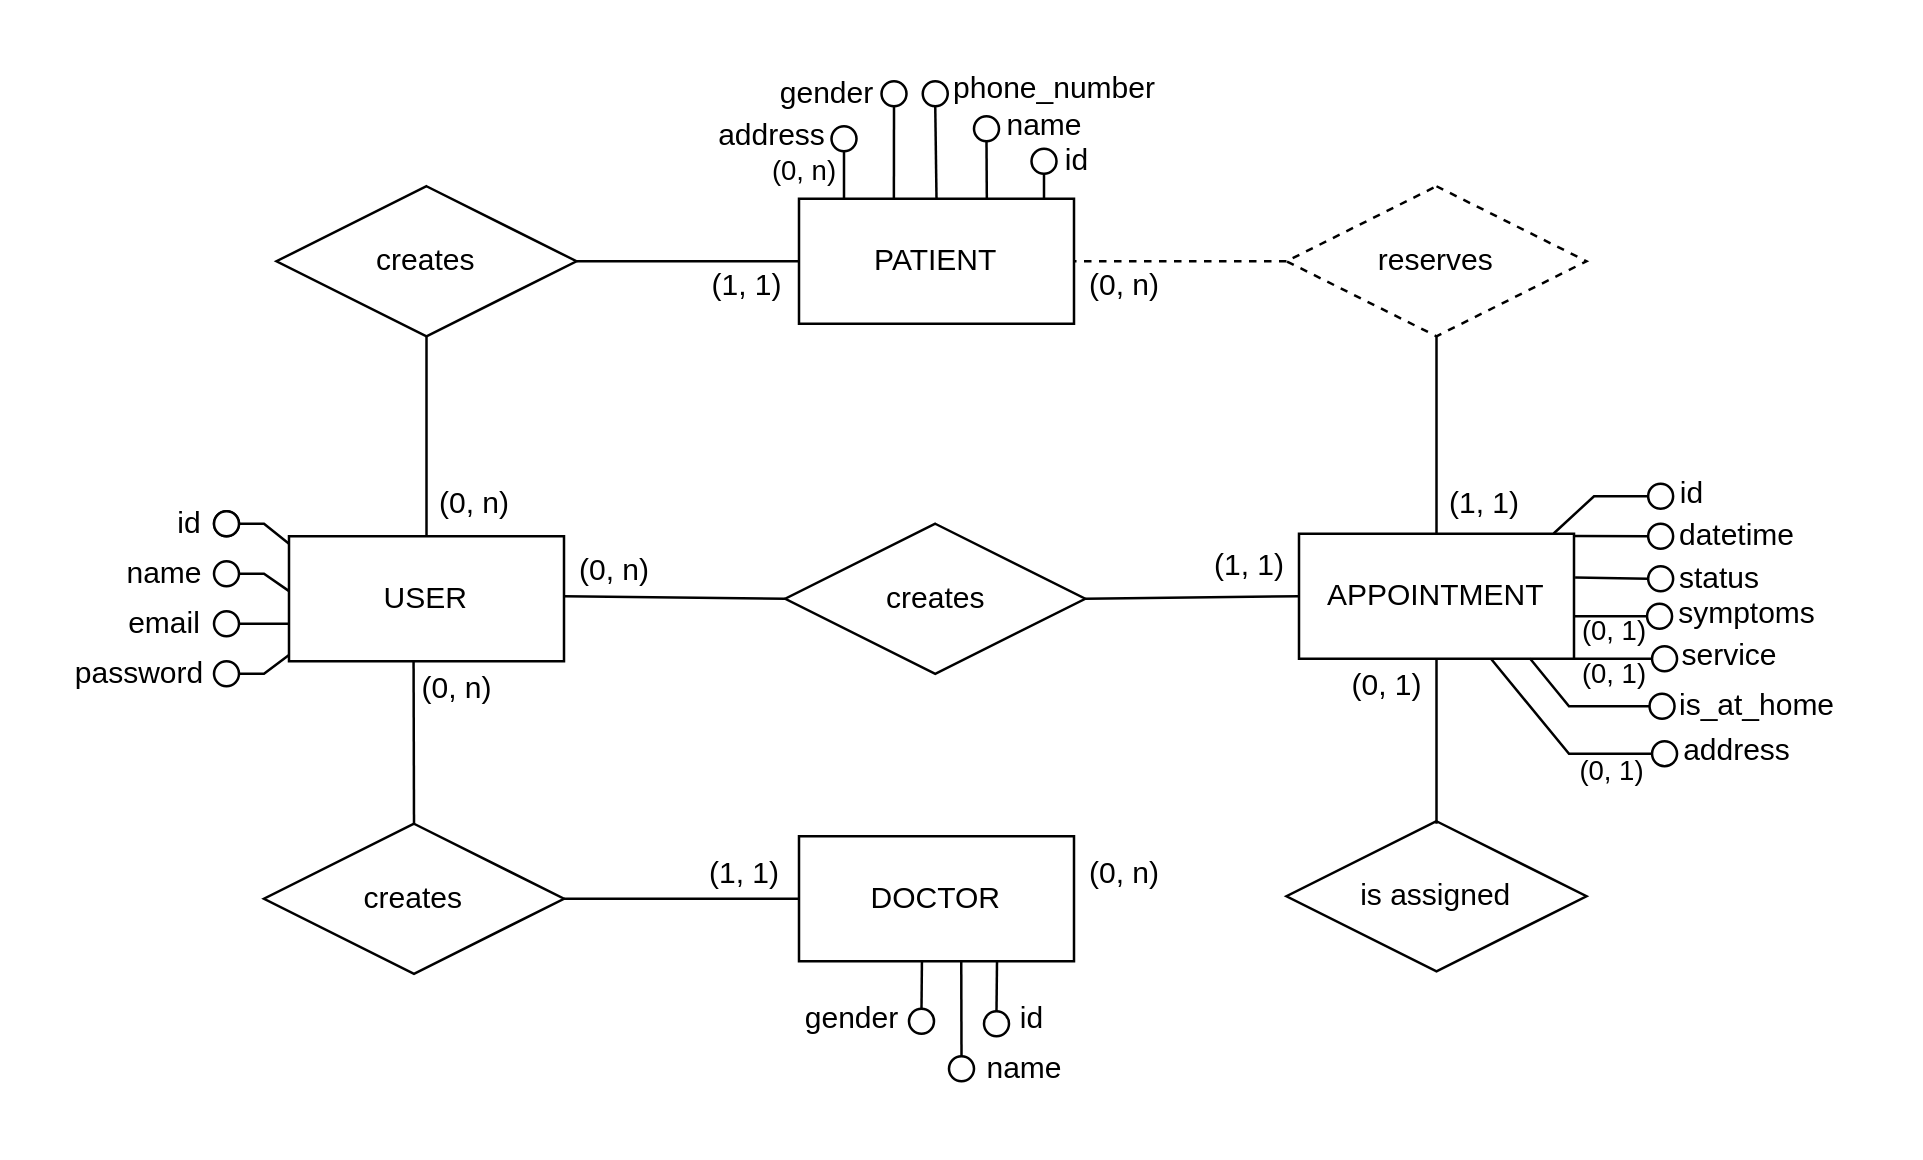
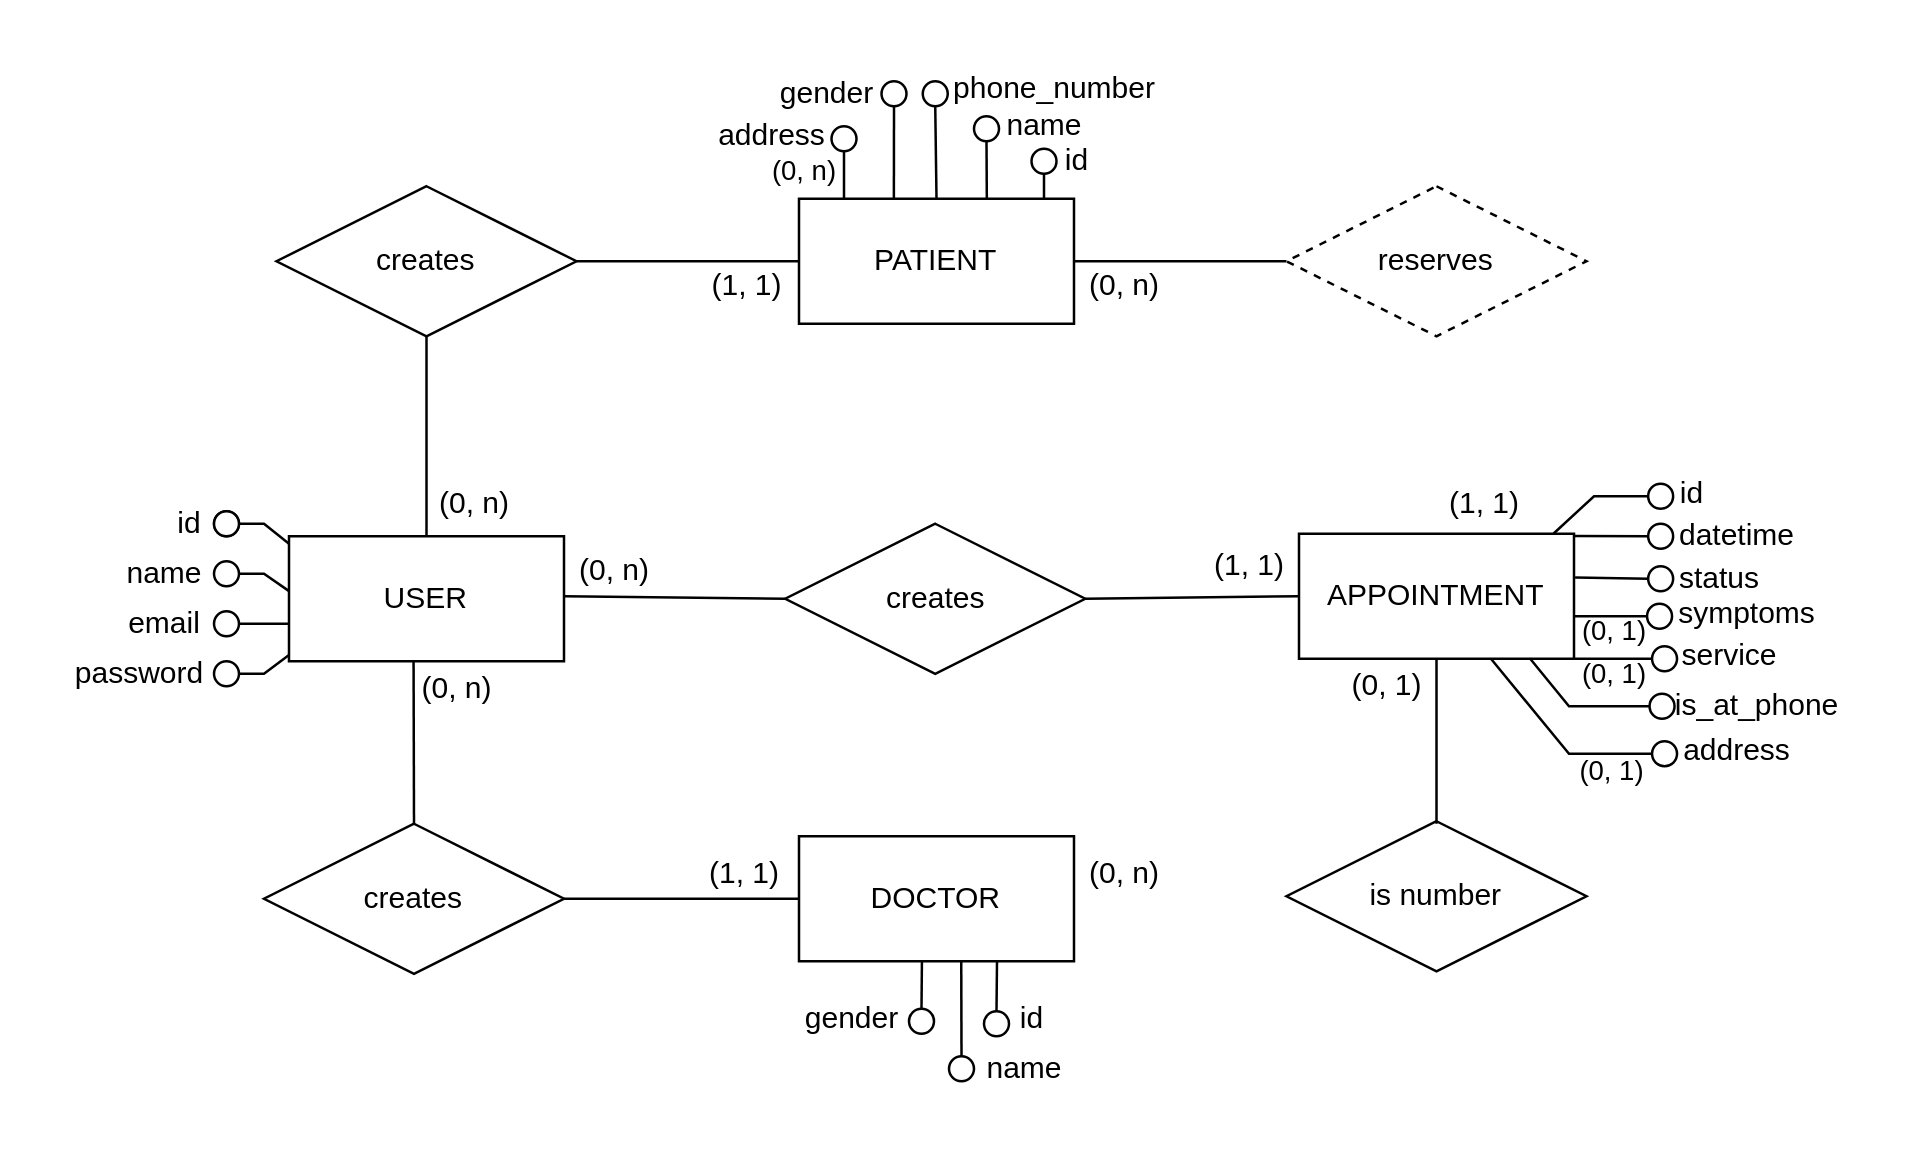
edge "PATIENT" -- "reserves": style dashed -> solid
edge "reserves" -- "APPOINTMENT": removed
node "is_at_home": label "is_at_home" -> "is_at_phone"
node "is assigned": label "is assigned" -> "is number"
